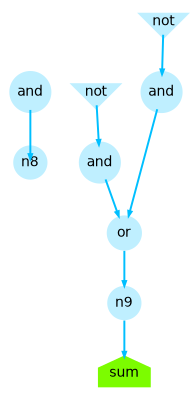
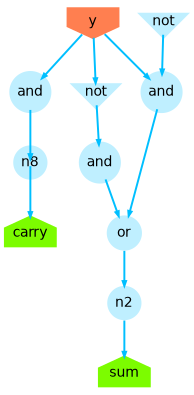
node "y": added
node "carry": added
node "n9": label "n9" -> "n2"
